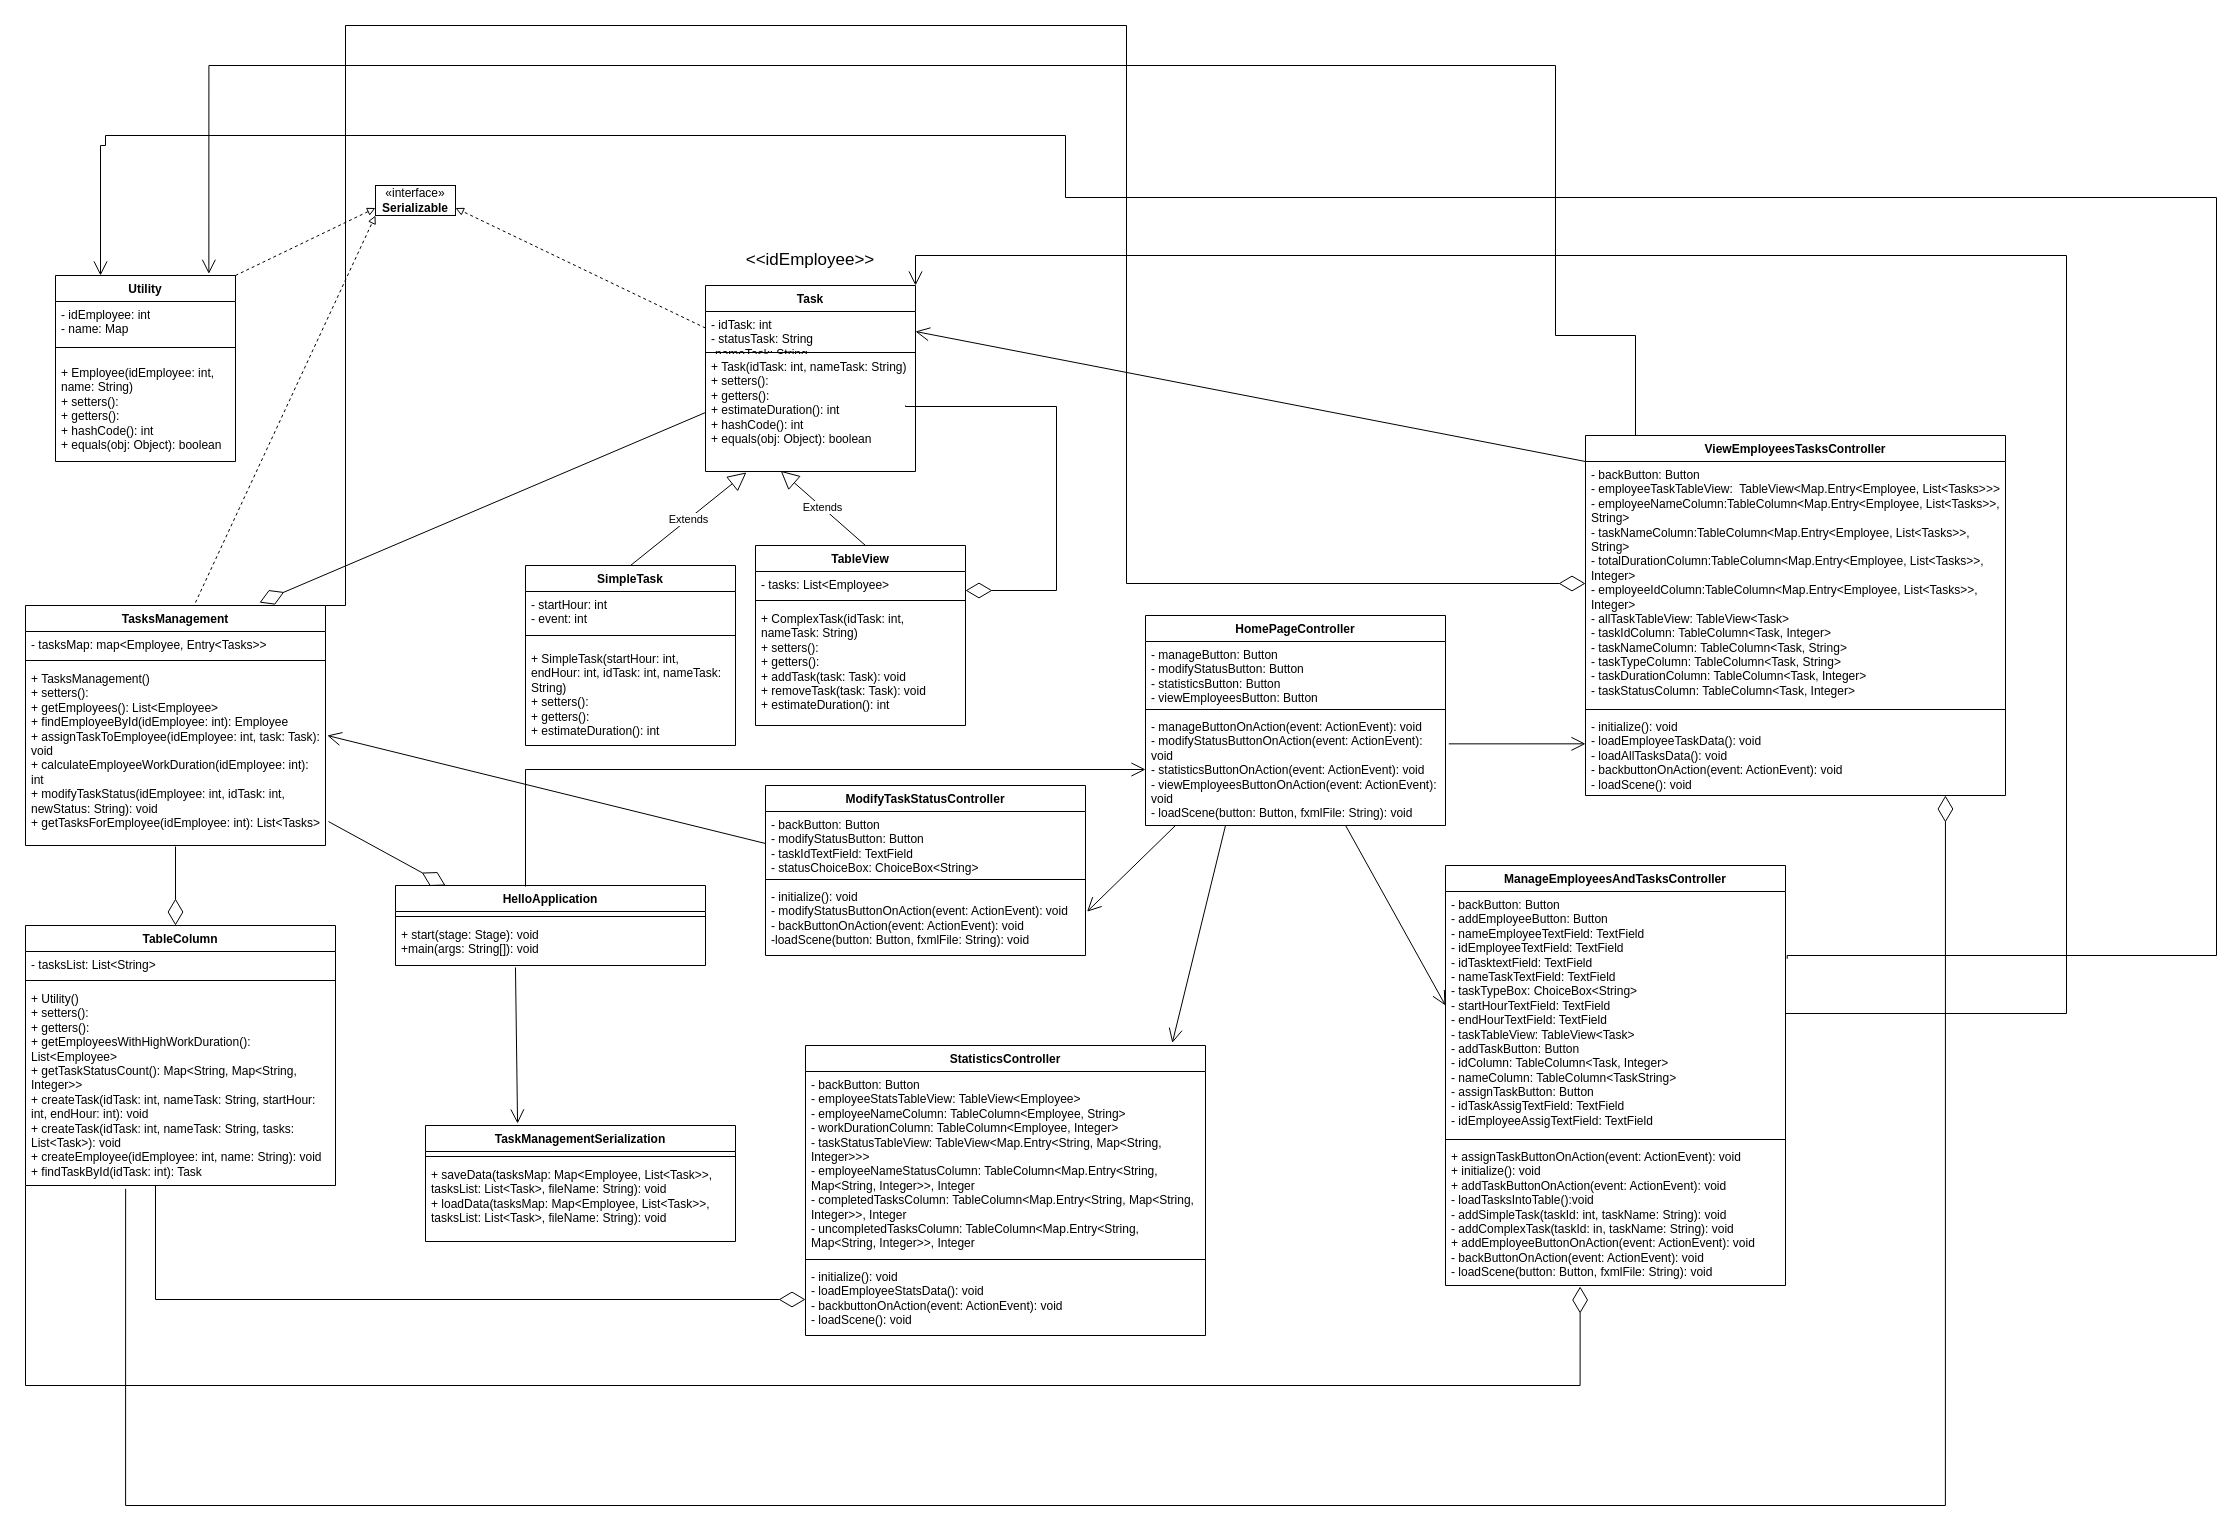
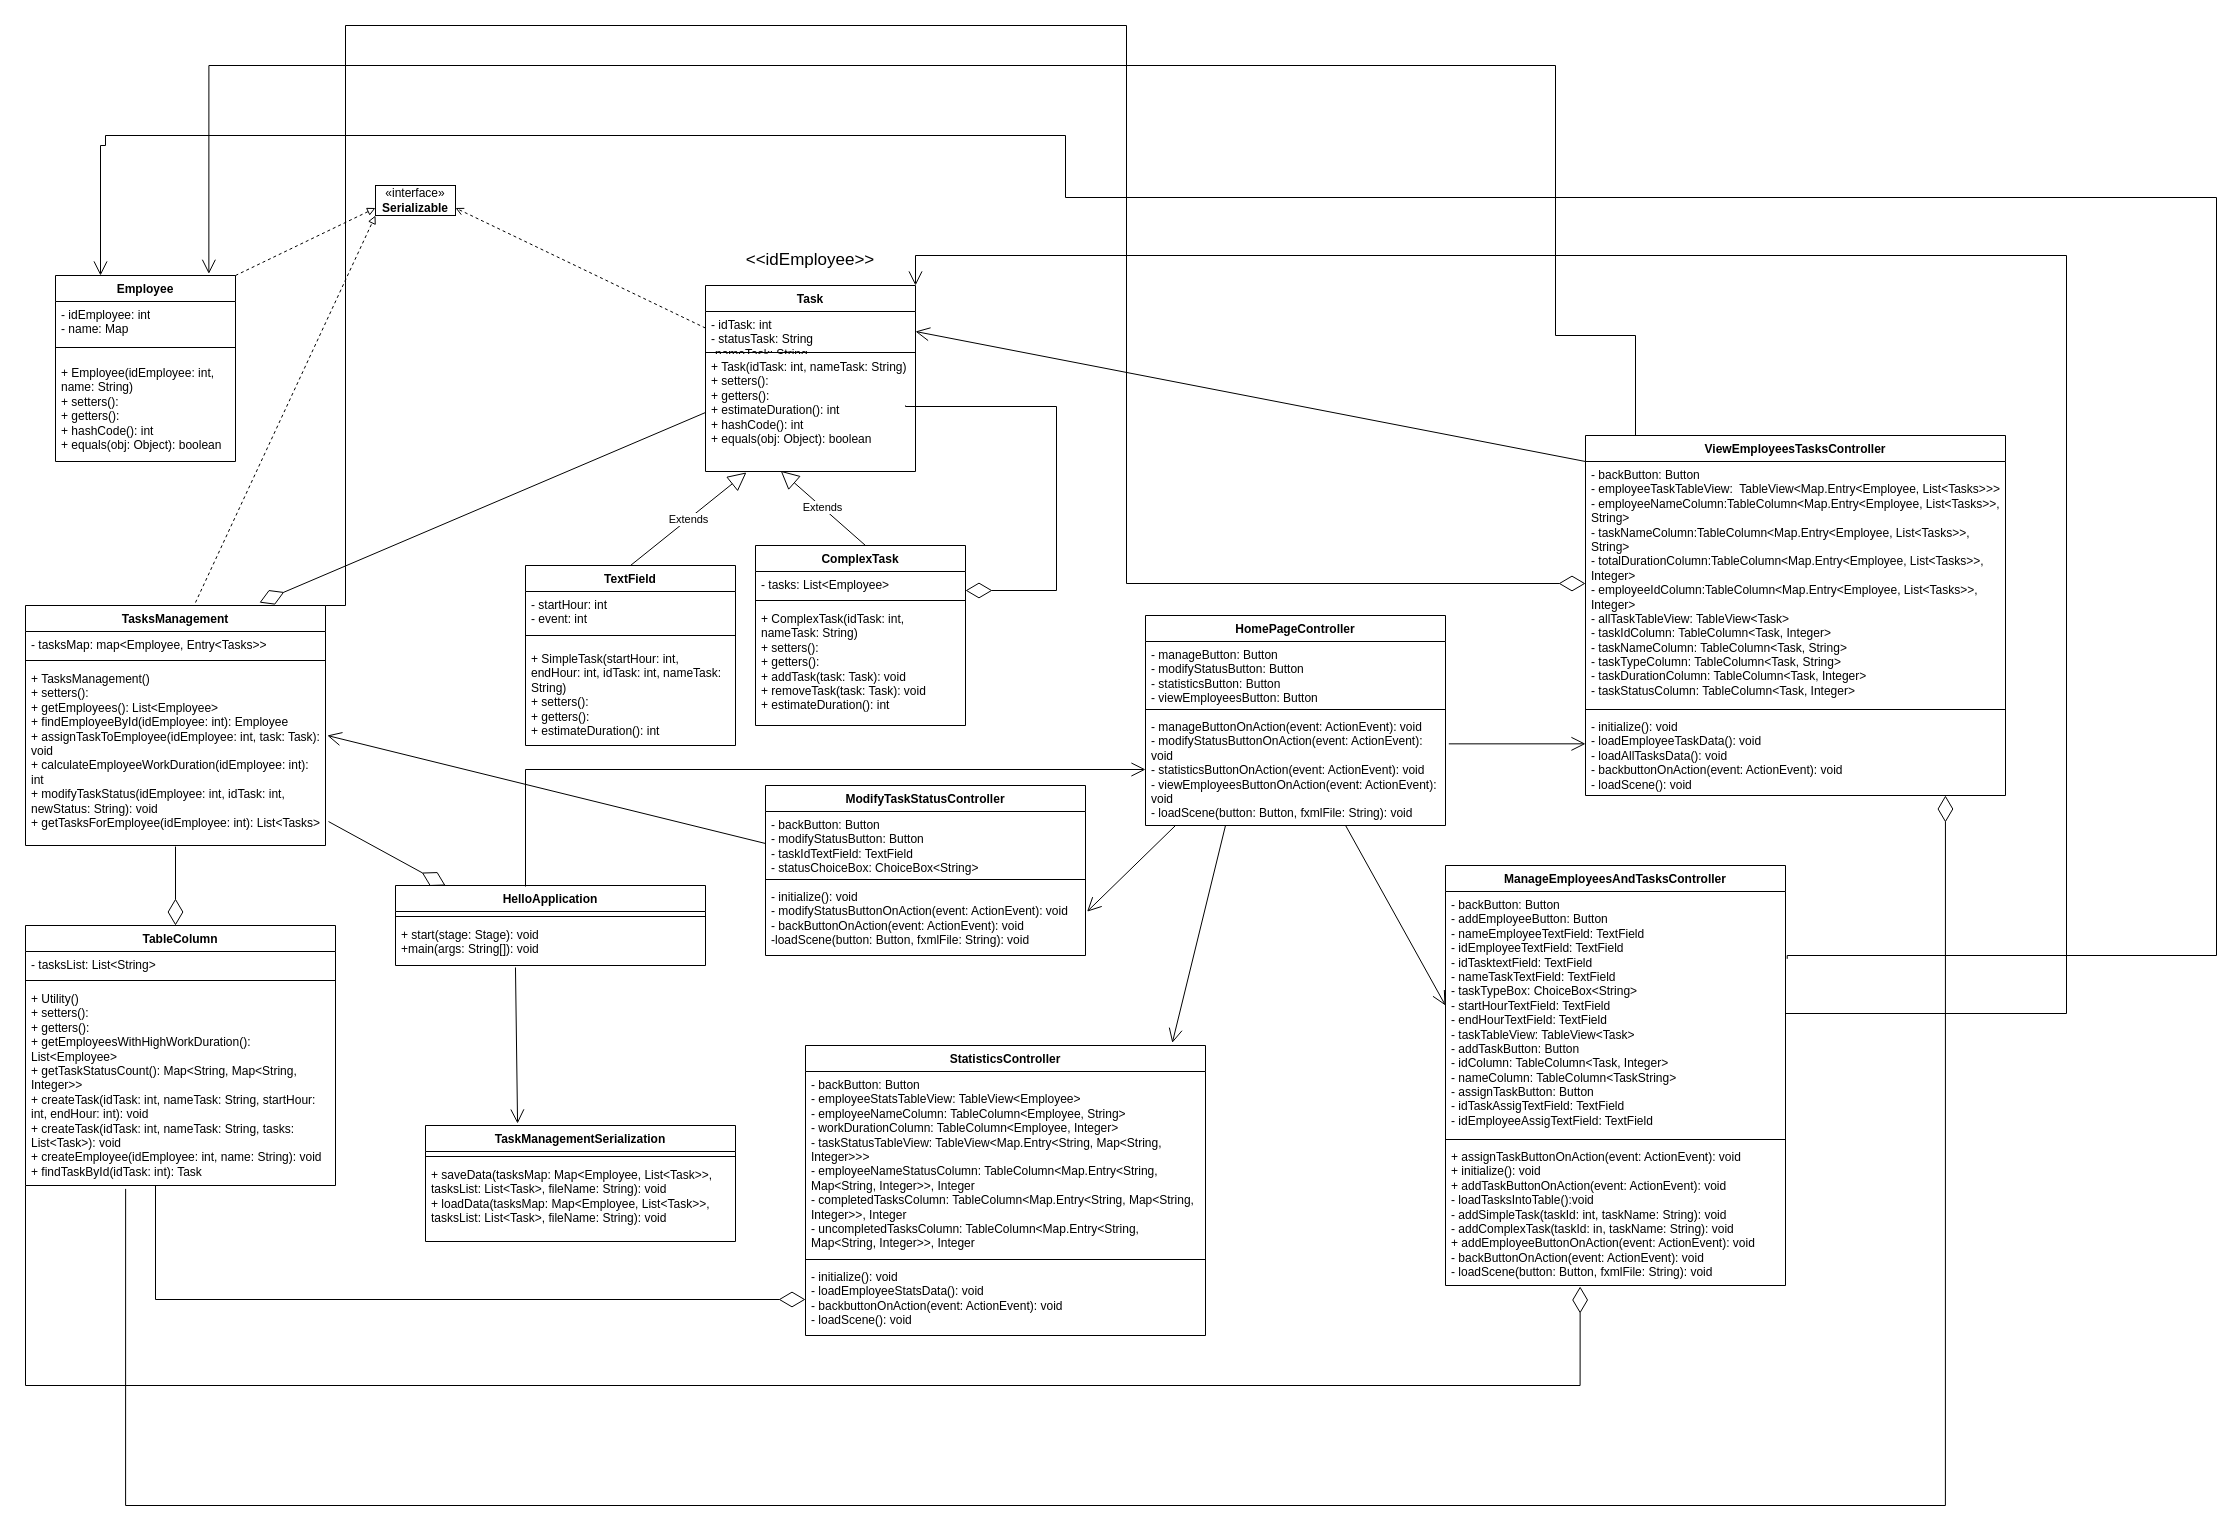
edge "Task" -> "«interface» Serializable": arrowhead block -> open
node "Utility": label "Utility" -> "Employee"
node "TableView": label "TableView" -> "ComplexTask"
node "SimpleTask": label "SimpleTask" -> "TextField"
